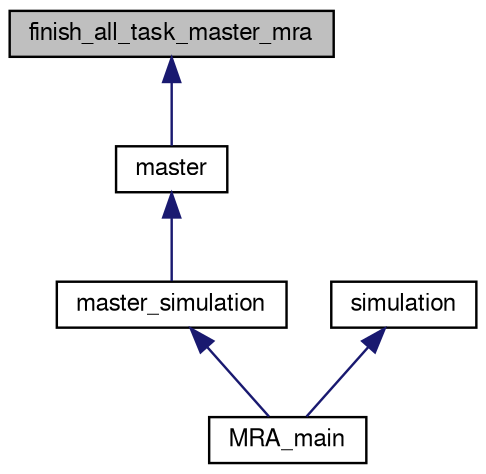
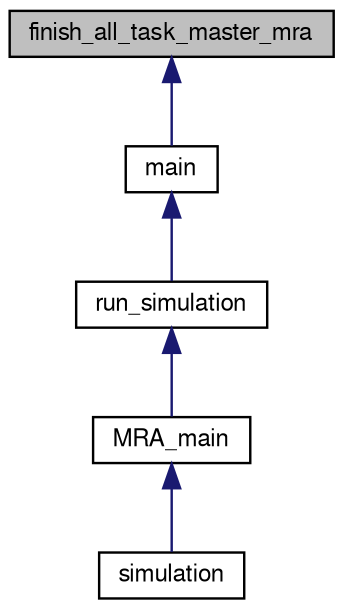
node "master": label "master" -> "main"
node "master_simulation": label "master_simulation" -> "run_simulation"
edge "MRA_main" -> "simulation": reversed
